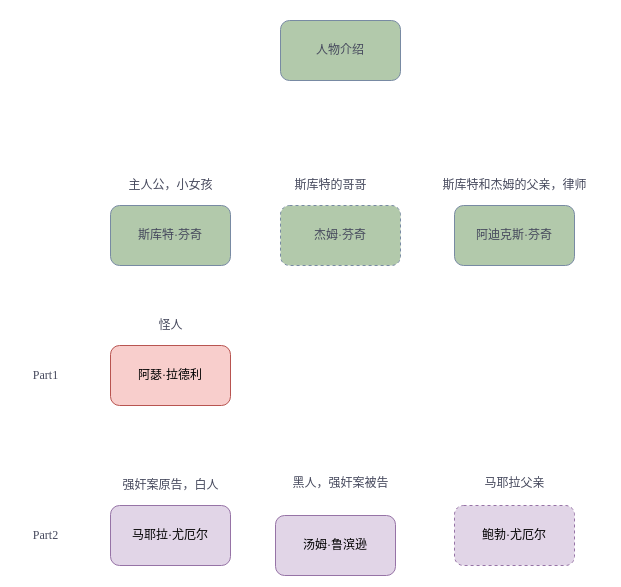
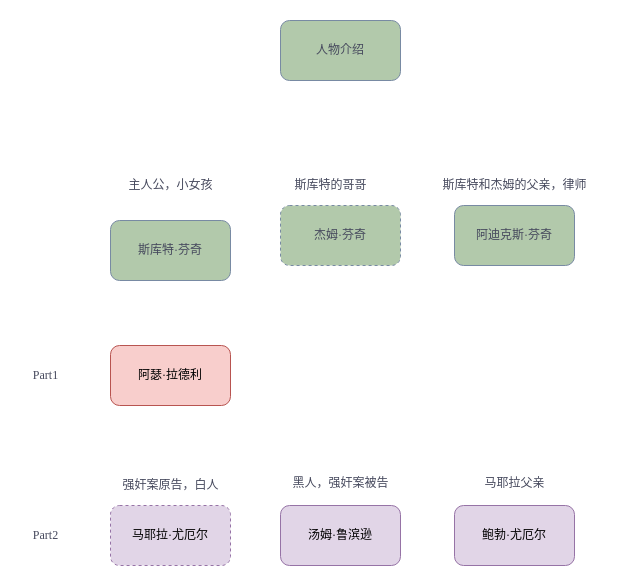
node "斯库特·芬奇": moved (171, 236) -> (171, 251)
node "怪人": removed
node "马耶拉·尤厄尔": style solid -> dashed
node "鲍勃·尤厄尔": style dashed -> solid
node "汤姆·鲁滨逊": moved (336, 546) -> (341, 536)
